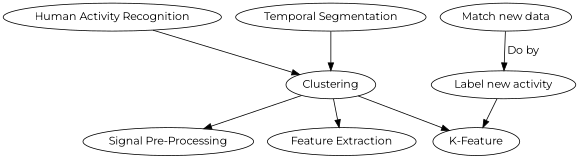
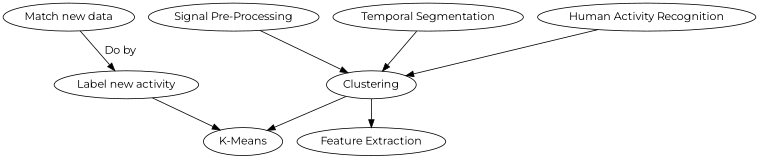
edge "Clustering" -> "Signal Pre-Processing": reversed
node "K-Feature": label "K-Feature" -> "K-Means"
